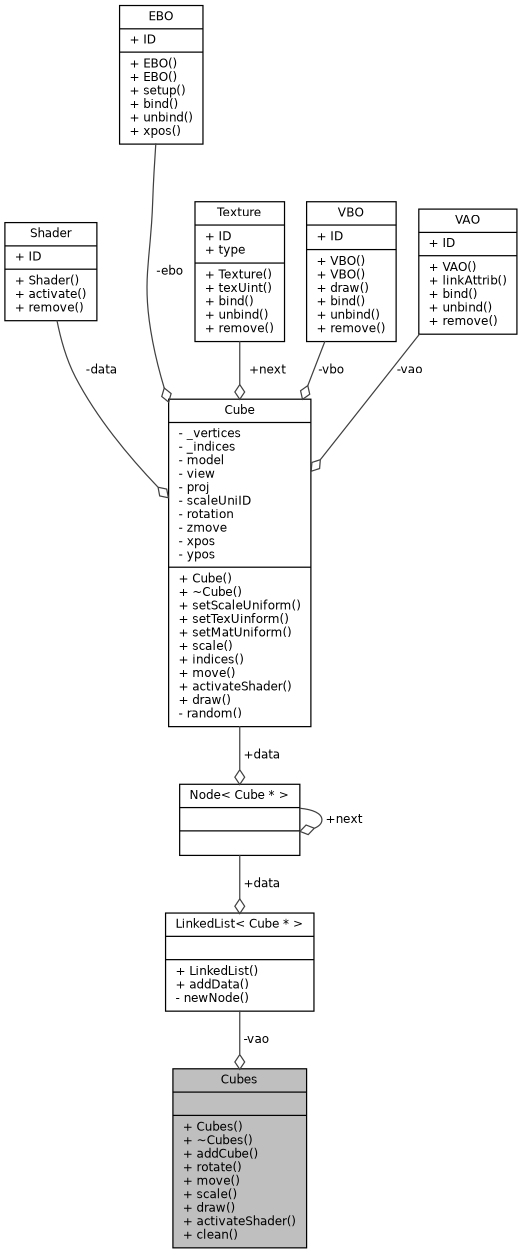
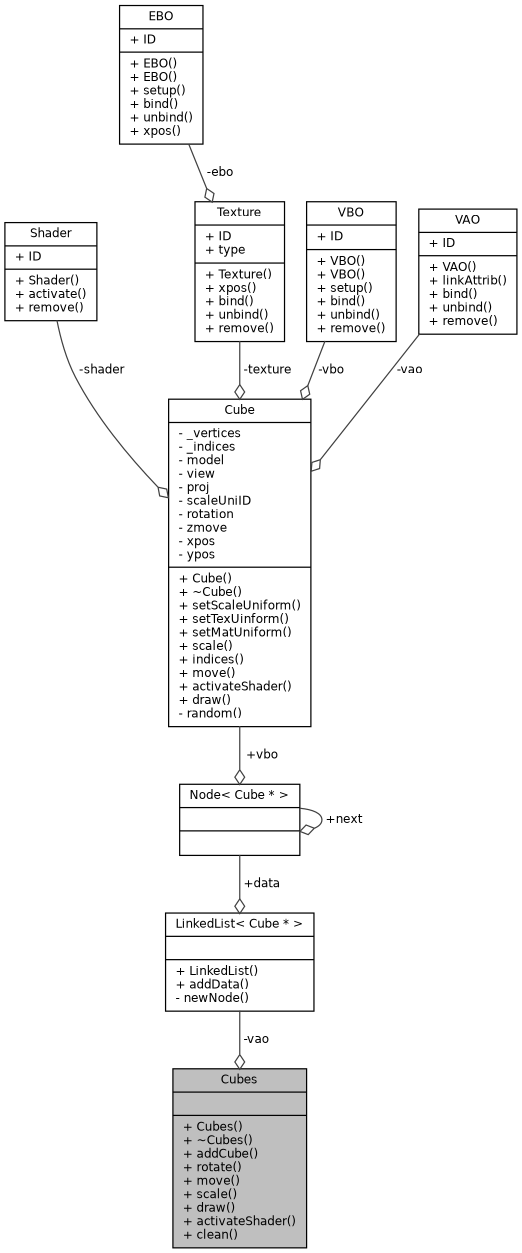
edge "EBO" -> "Cube": now "EBO" -> "Texture"
node "Texture": text "+ texUint()" -> "+ xpos()"
node "VBO": text "+ draw()" -> "+ setup()"
edge "Shader" -> "Cube": label " -data" -> " -shader"
edge "Texture" -> "Cube": label " +next" -> " -texture"
edge "Cube" -> "Node< Cube * >": label " +data" -> " +vbo"
